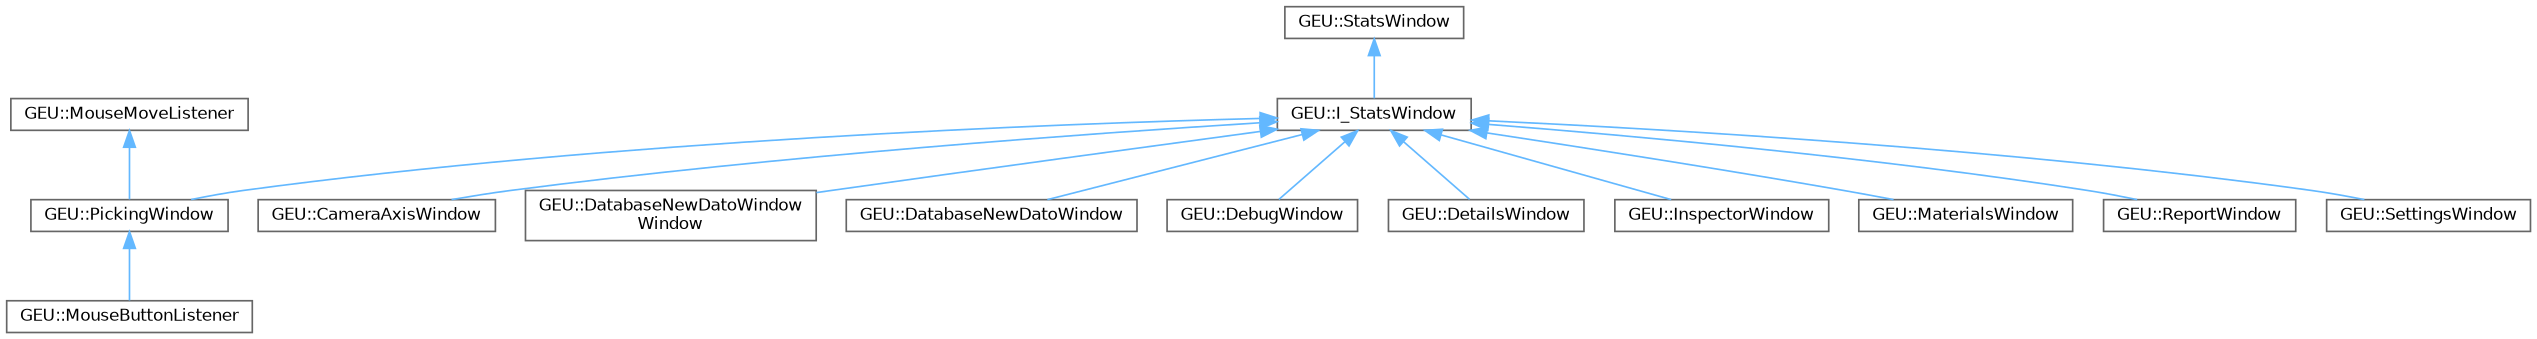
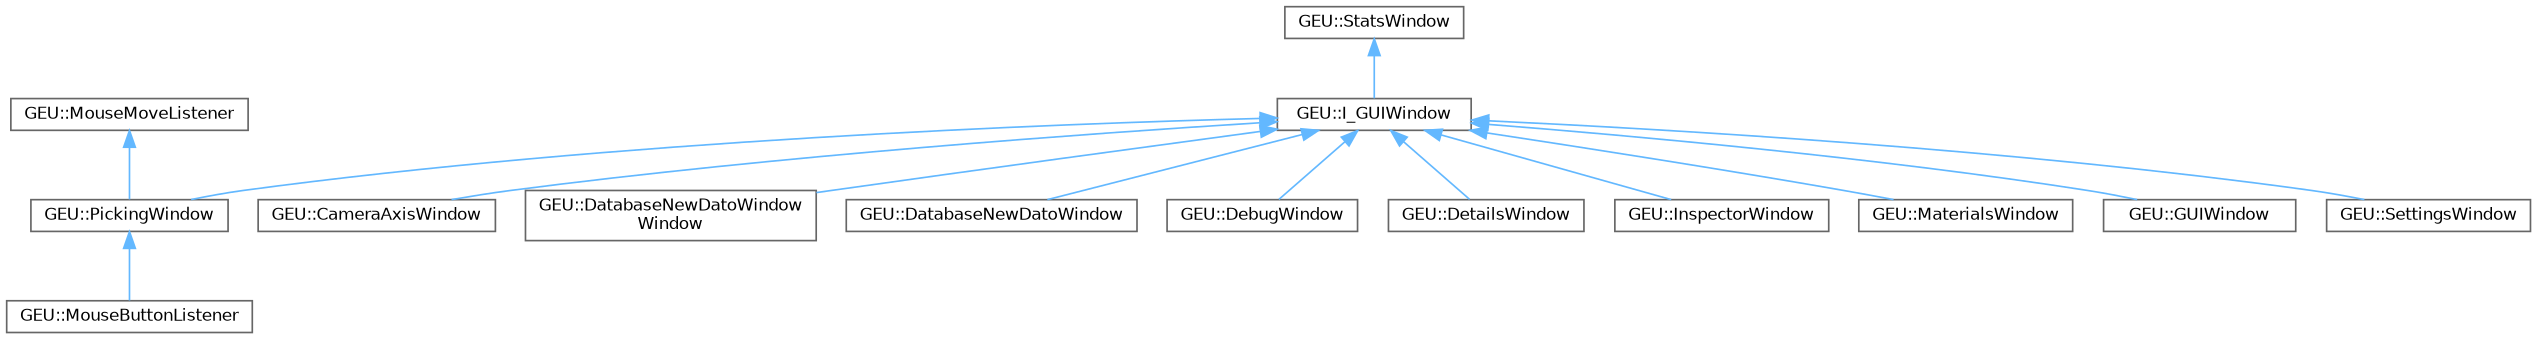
node "GEU::I_StatsWindow": label "GEU::I_StatsWindow" -> "GEU::I_GUIWindow"
node "GEU::ReportWindow": label "GEU::ReportWindow" -> "GEU::GUIWindow"
